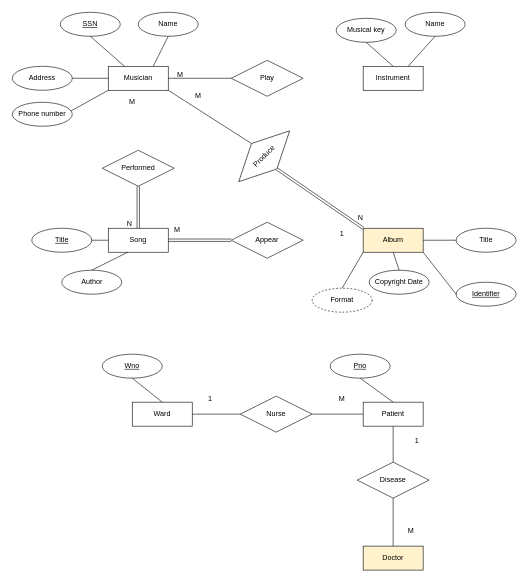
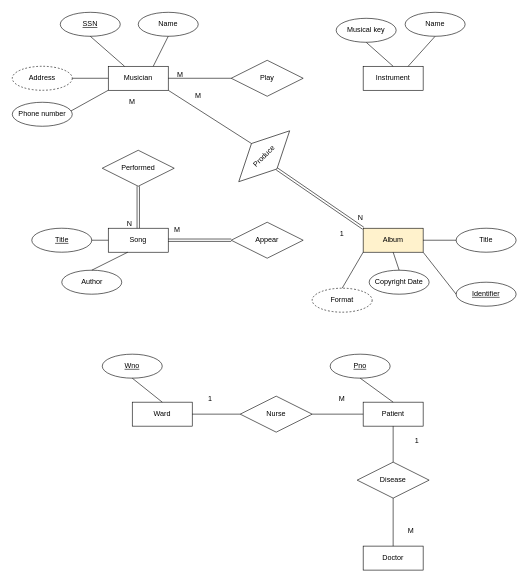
node "Address": style solid -> dashed
node "Doctor": fillcolor #fff2cc -> #ffffff
